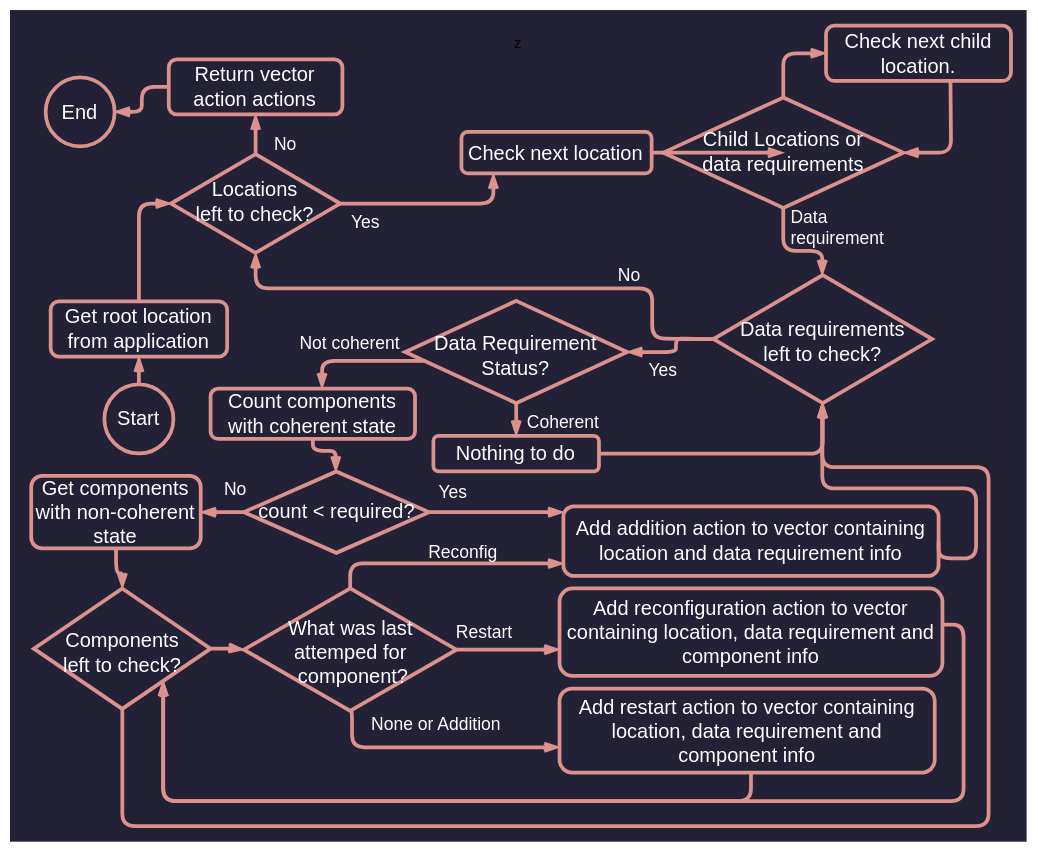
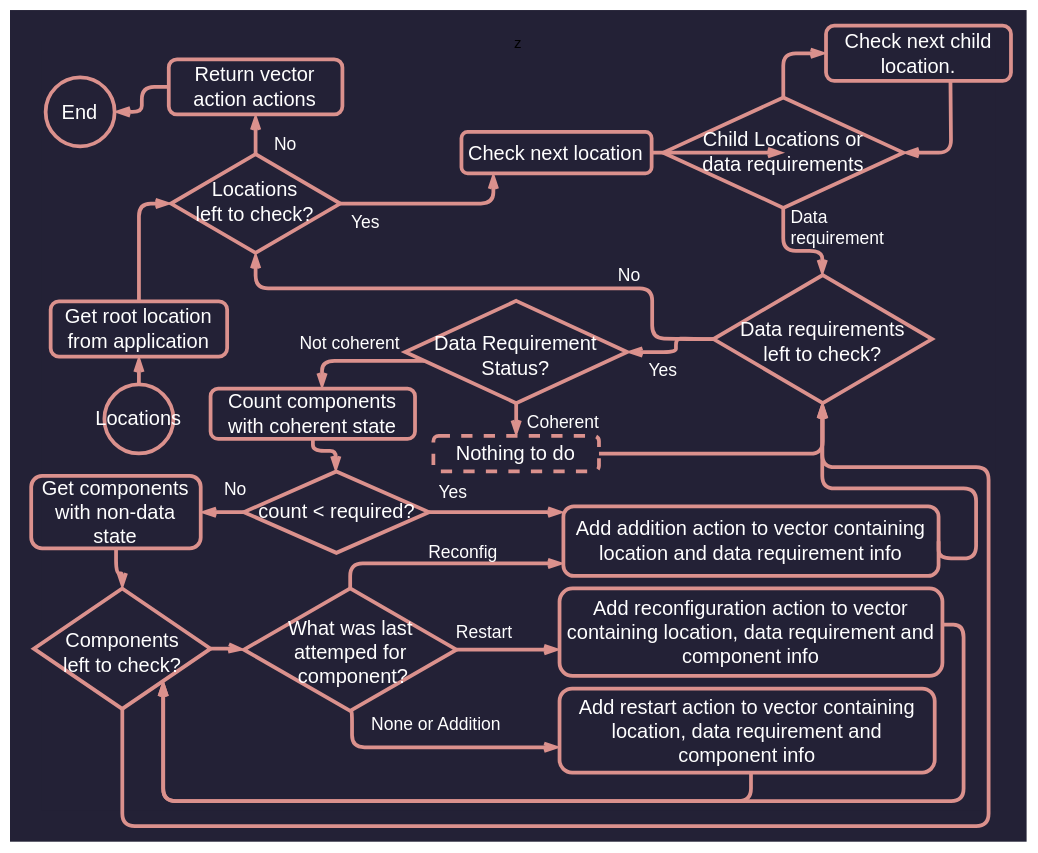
node "Start": label "Start" -> "Locations"
node "Nothing to do": style solid -> dashed
node "Get components with non-coherent state": label "Get components with non-coherent state" -> "Get components with non-data state"
